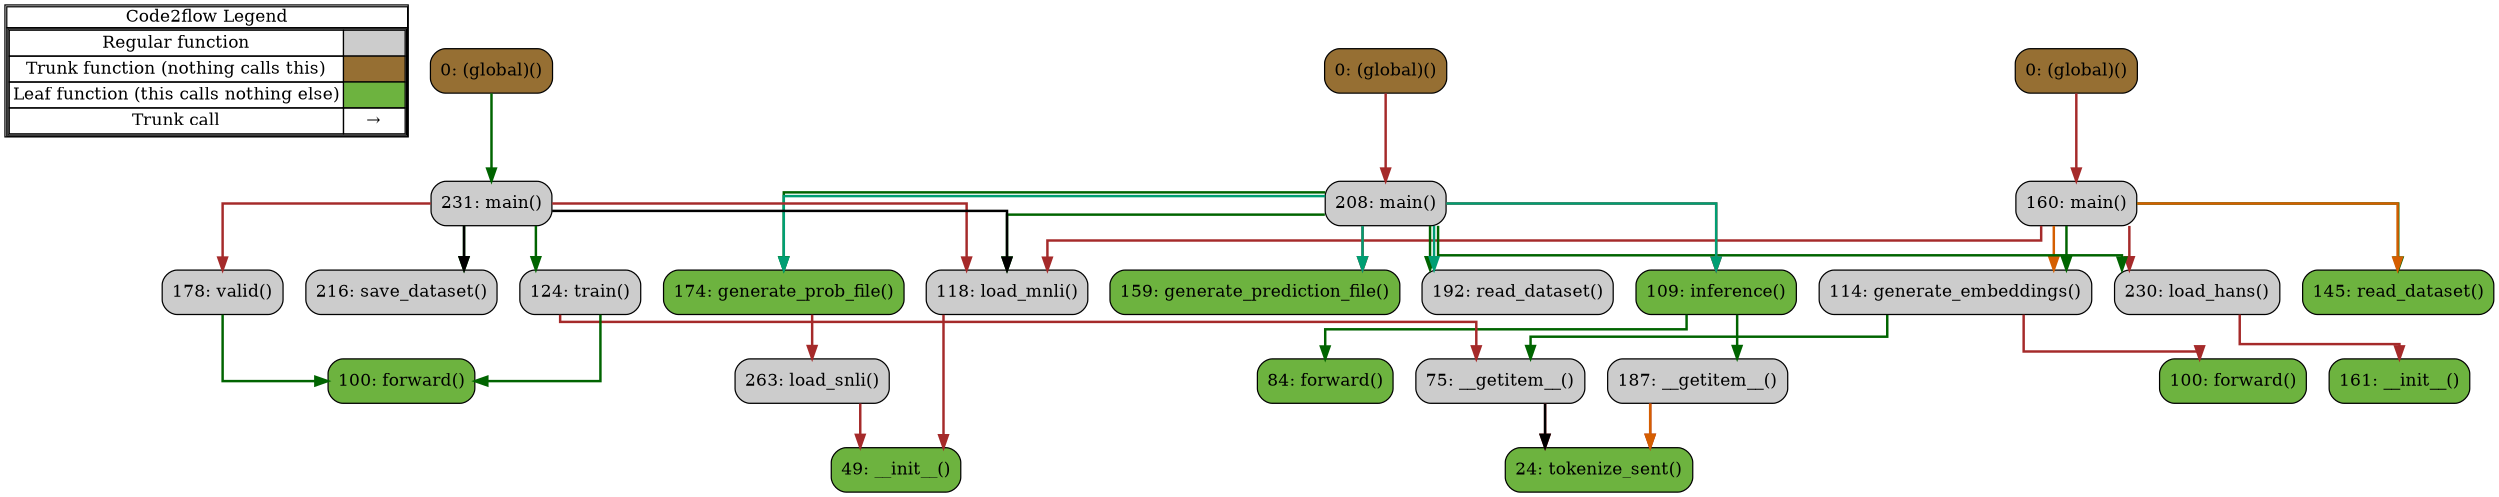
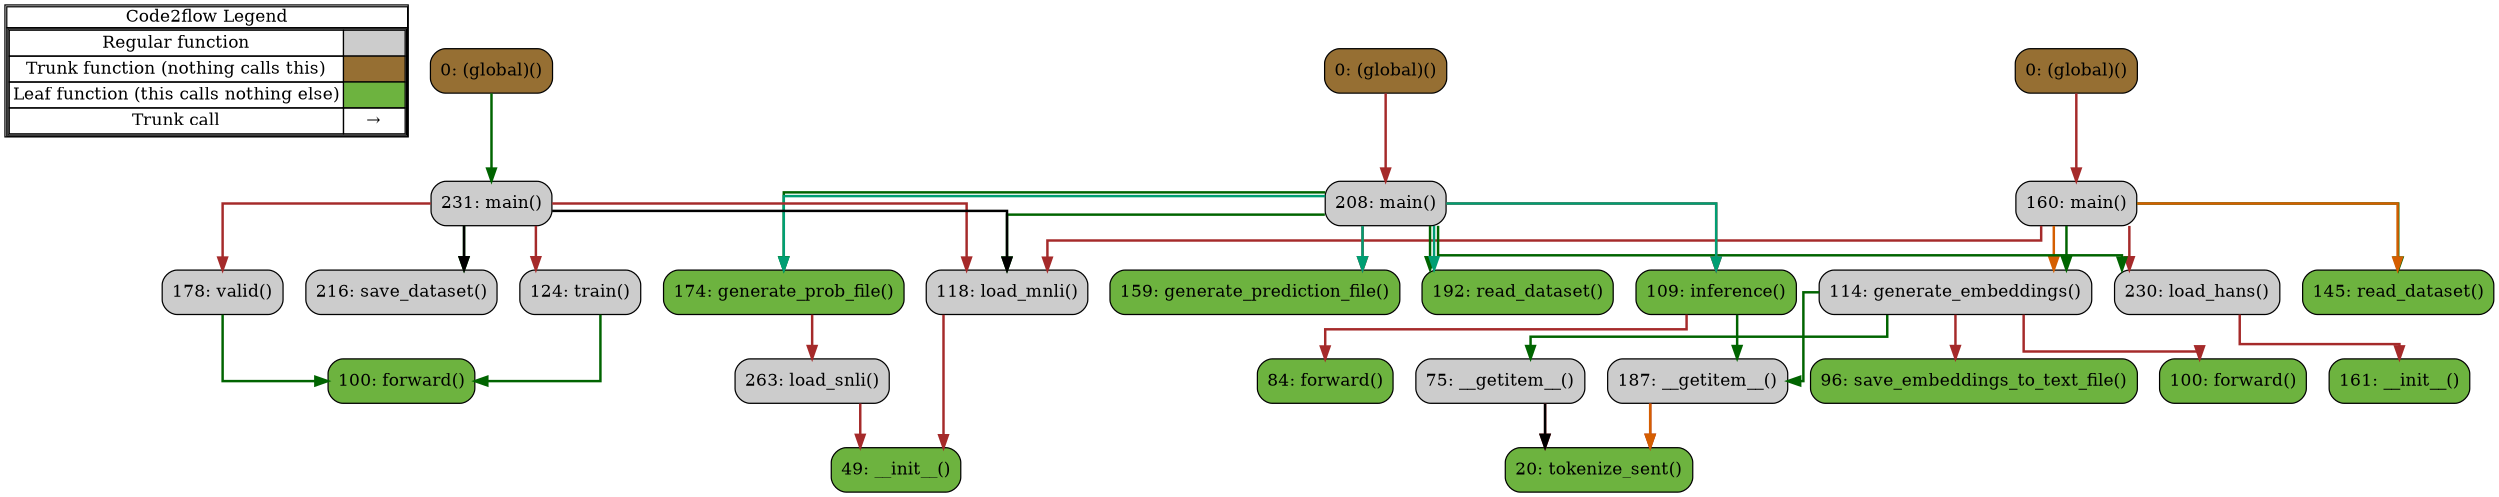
edge "231: main()" -> "124: train()": color darkgreen -> brown
node "192: read_dataset()": fillcolor #cccccc -> #6db33f
edge "124: train()" -> "75: __getitem__()": removed
edge "114: generate_embeddings()" -> "187: __getitem__()": added
edge "109: inference()" -> "84: forward()": color darkgreen -> brown
node "96: save_embeddings_to_text_file()": added
node "24: tokenize_sent()": label "24: tokenize_sent()" -> "20: tokenize_sent()"
